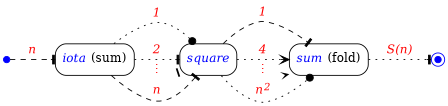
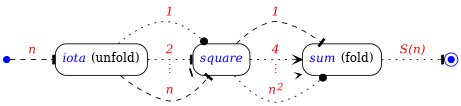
node "iota": text "(sum)" -> "(unfold)"
